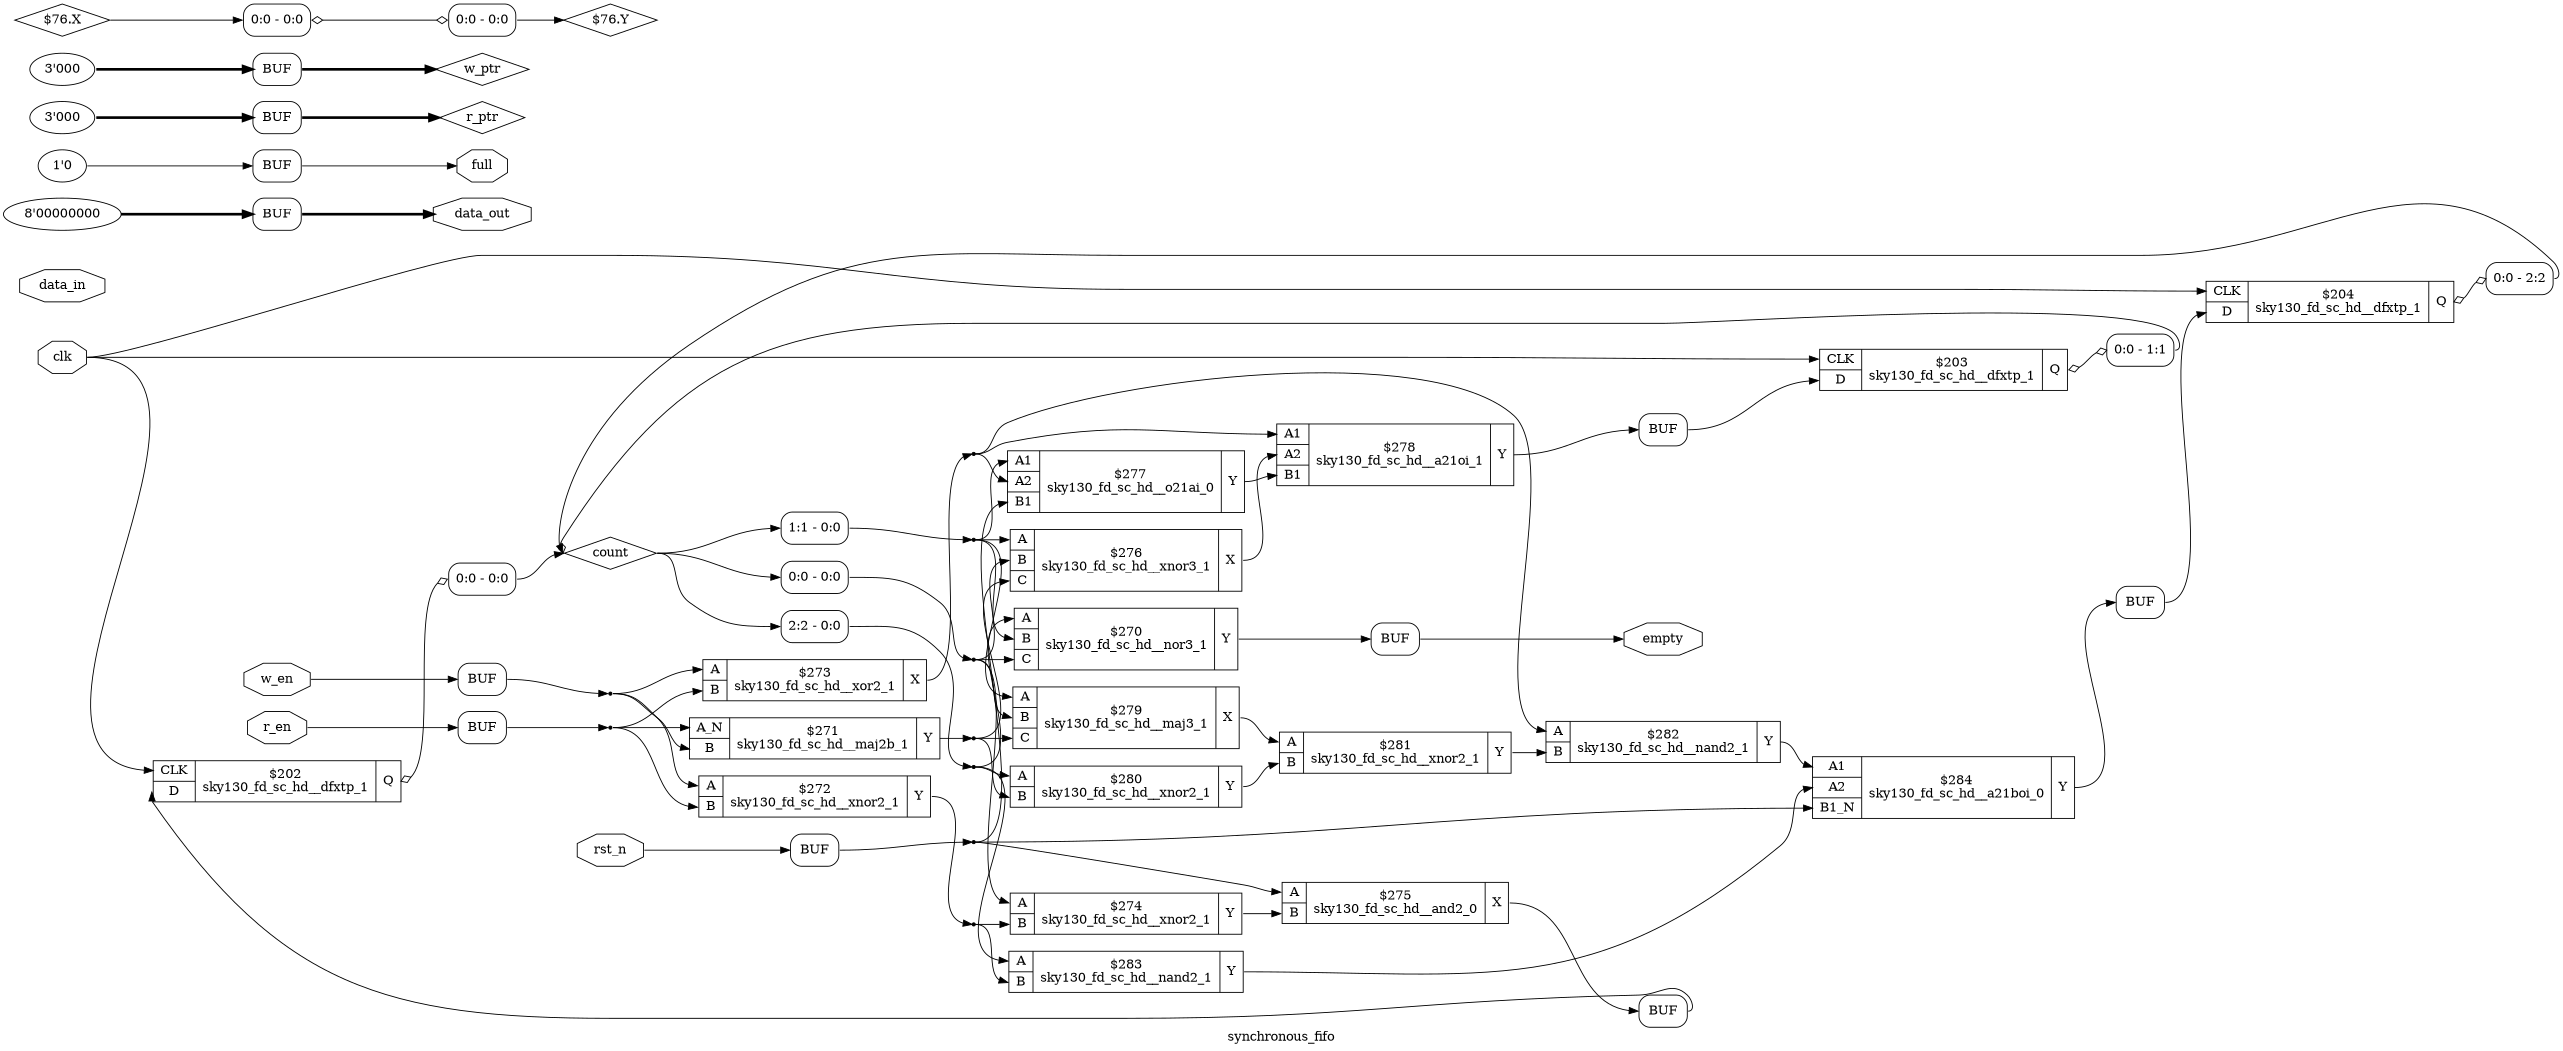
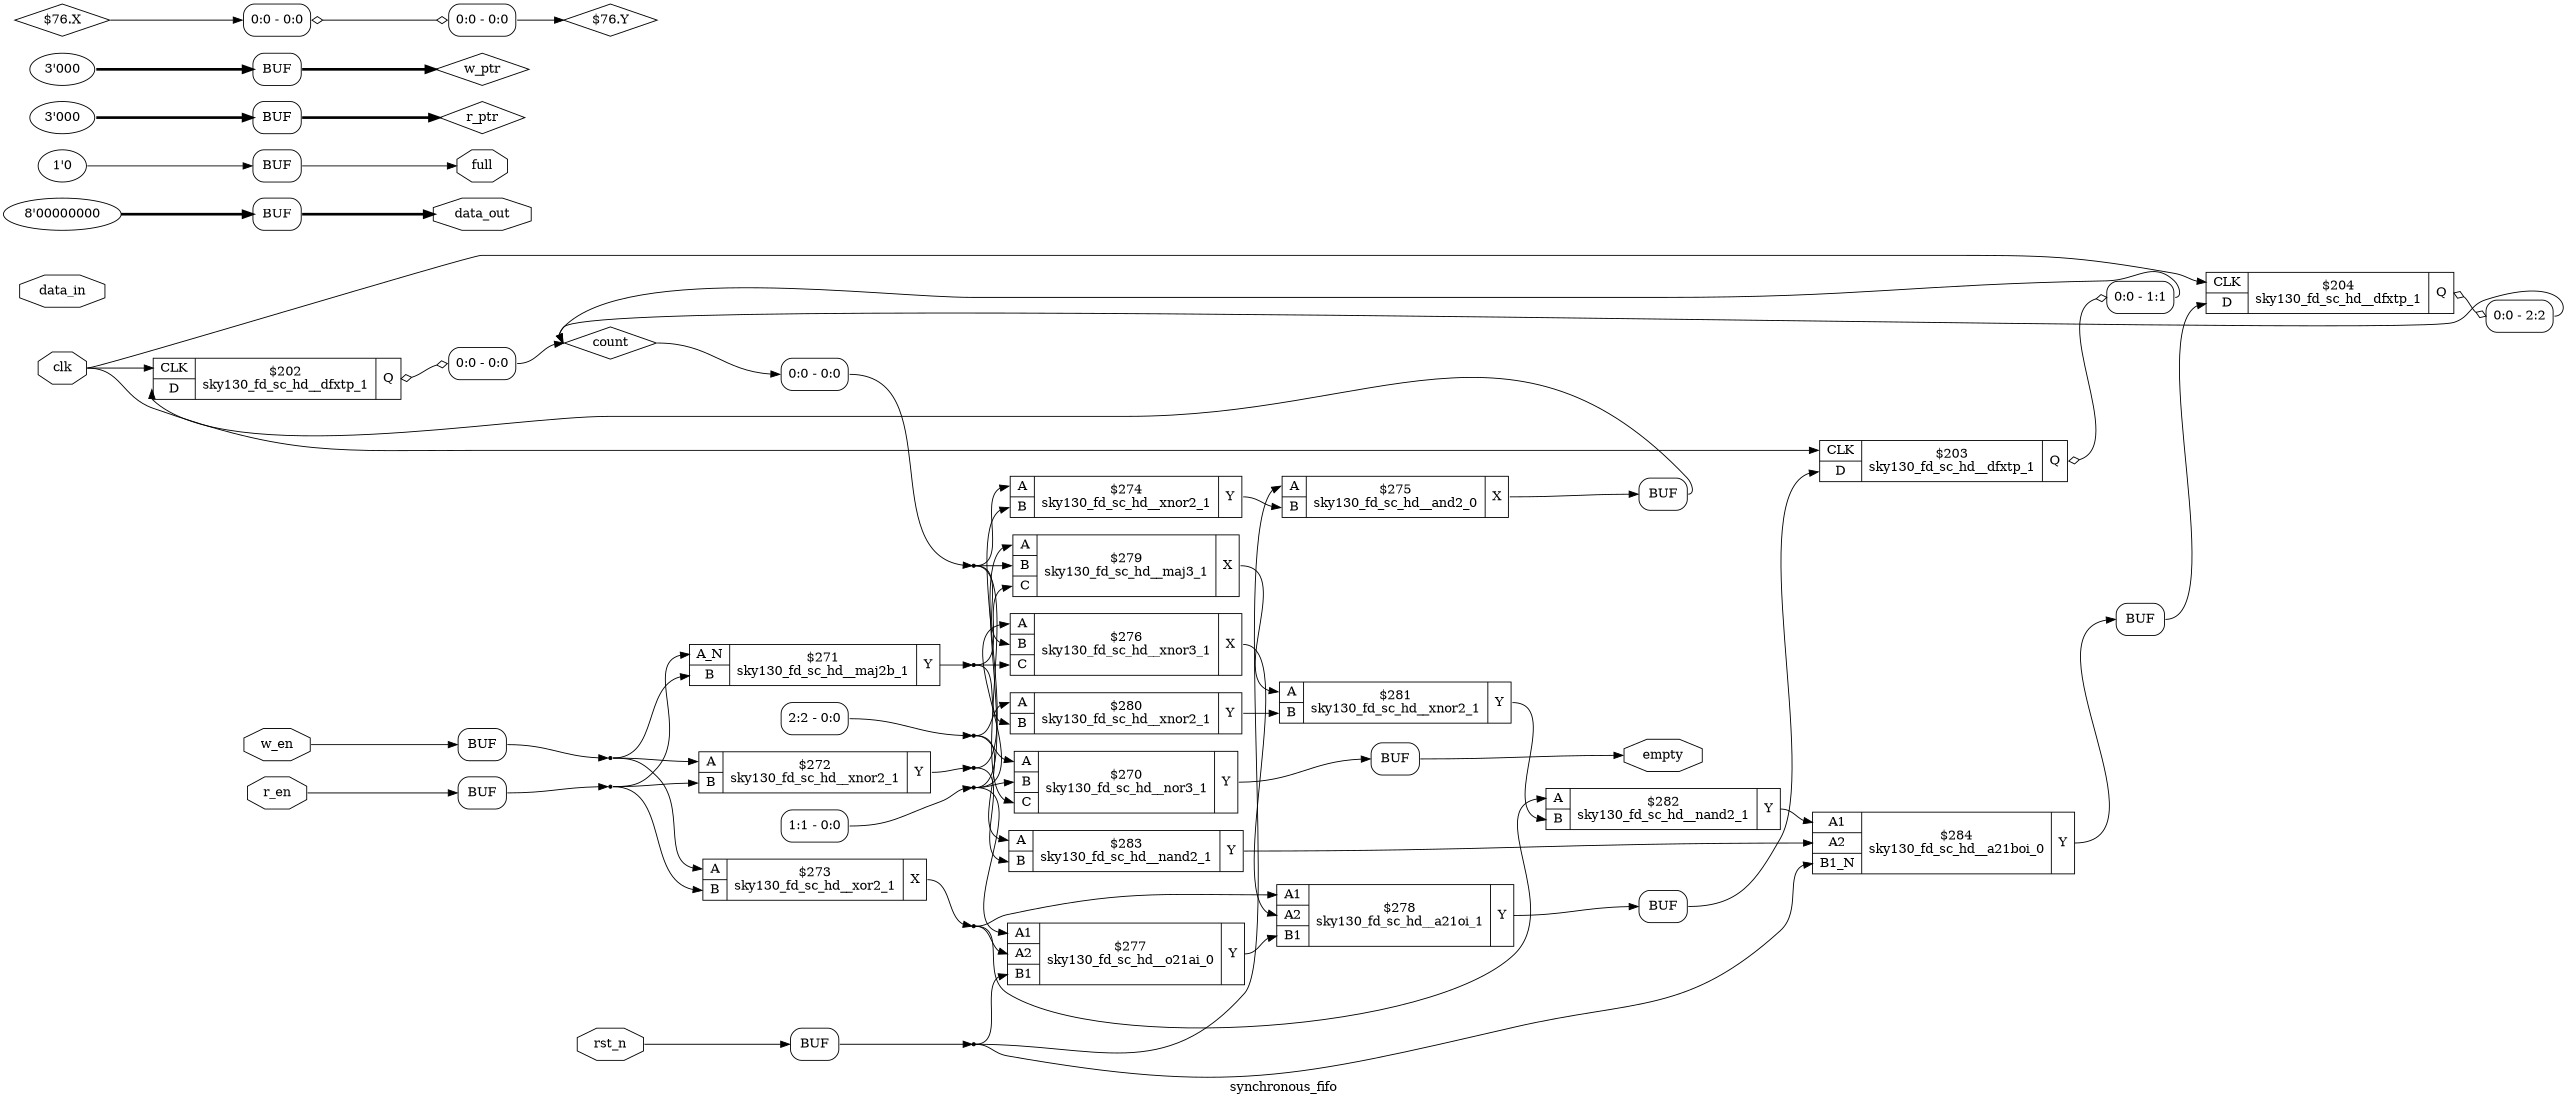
edge "0:0 - 1:1" -> "count": arrowhead odiamond -> normal
edge "count" -> "1:1 - 0:0": removed
edge "count" -> "2:2 - 0:0": removed
